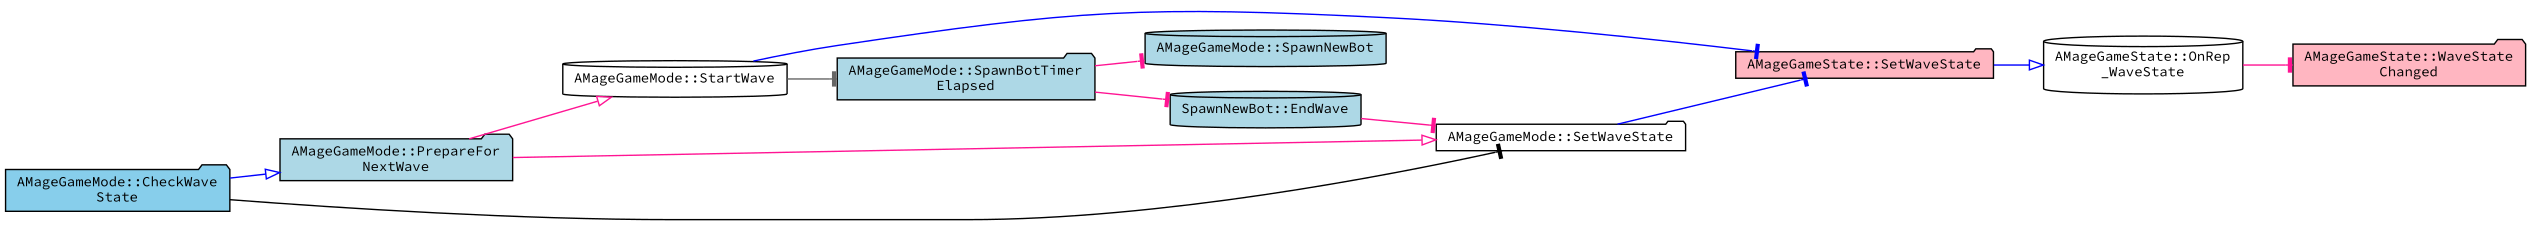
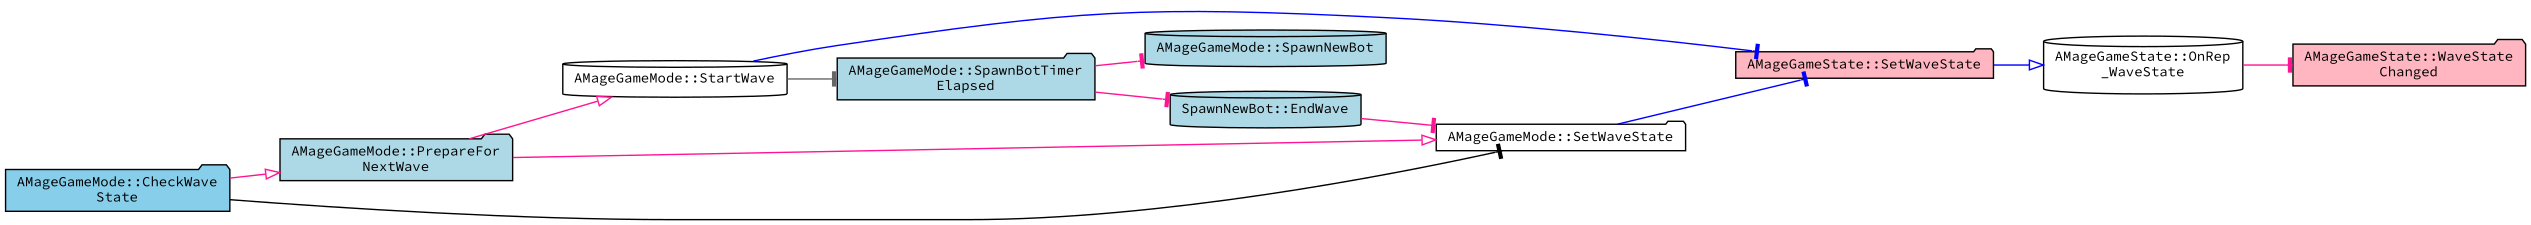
edge "AMageGameMode::CheckWave State" -> "AMageGameMode::PrepareFor NextWave": color blue -> deeppink
